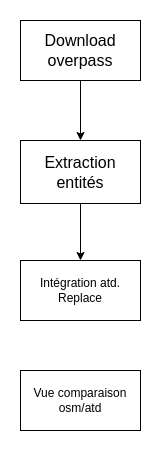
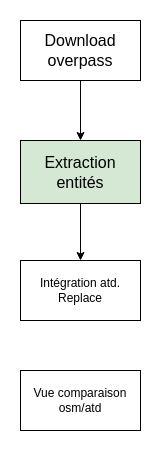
node "Extraction entités": fillcolor #ffffff -> #d5e8d4
